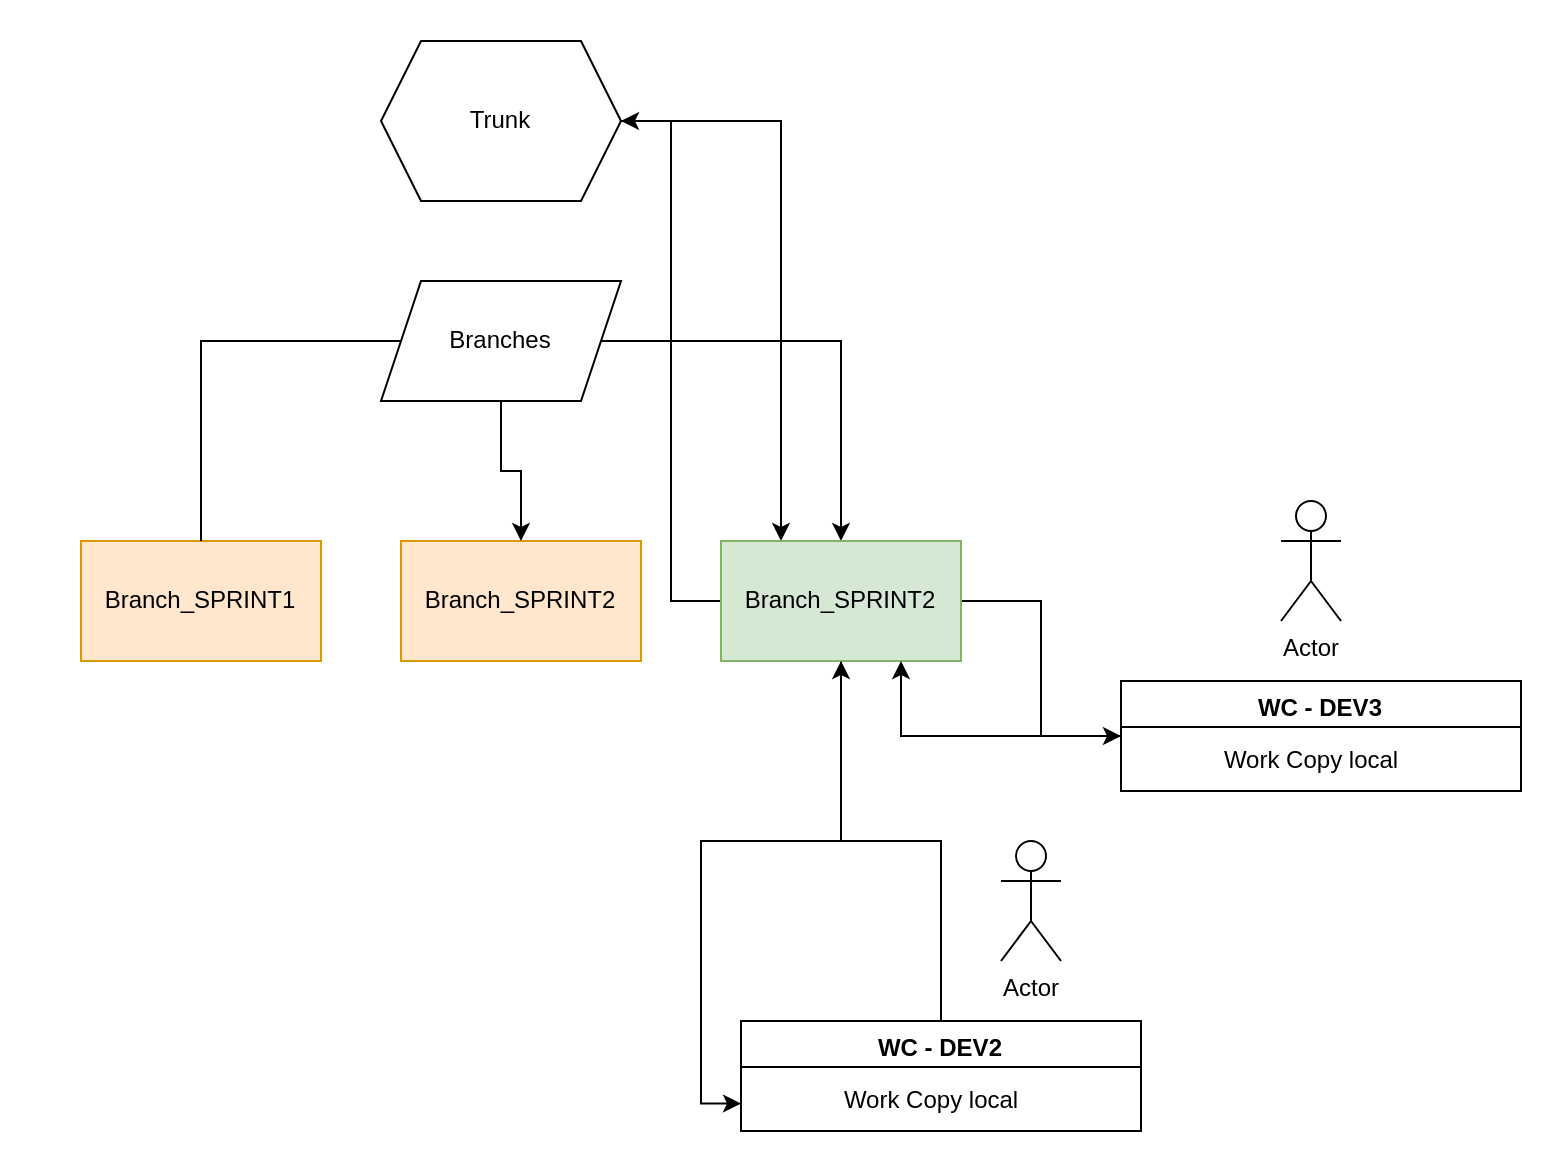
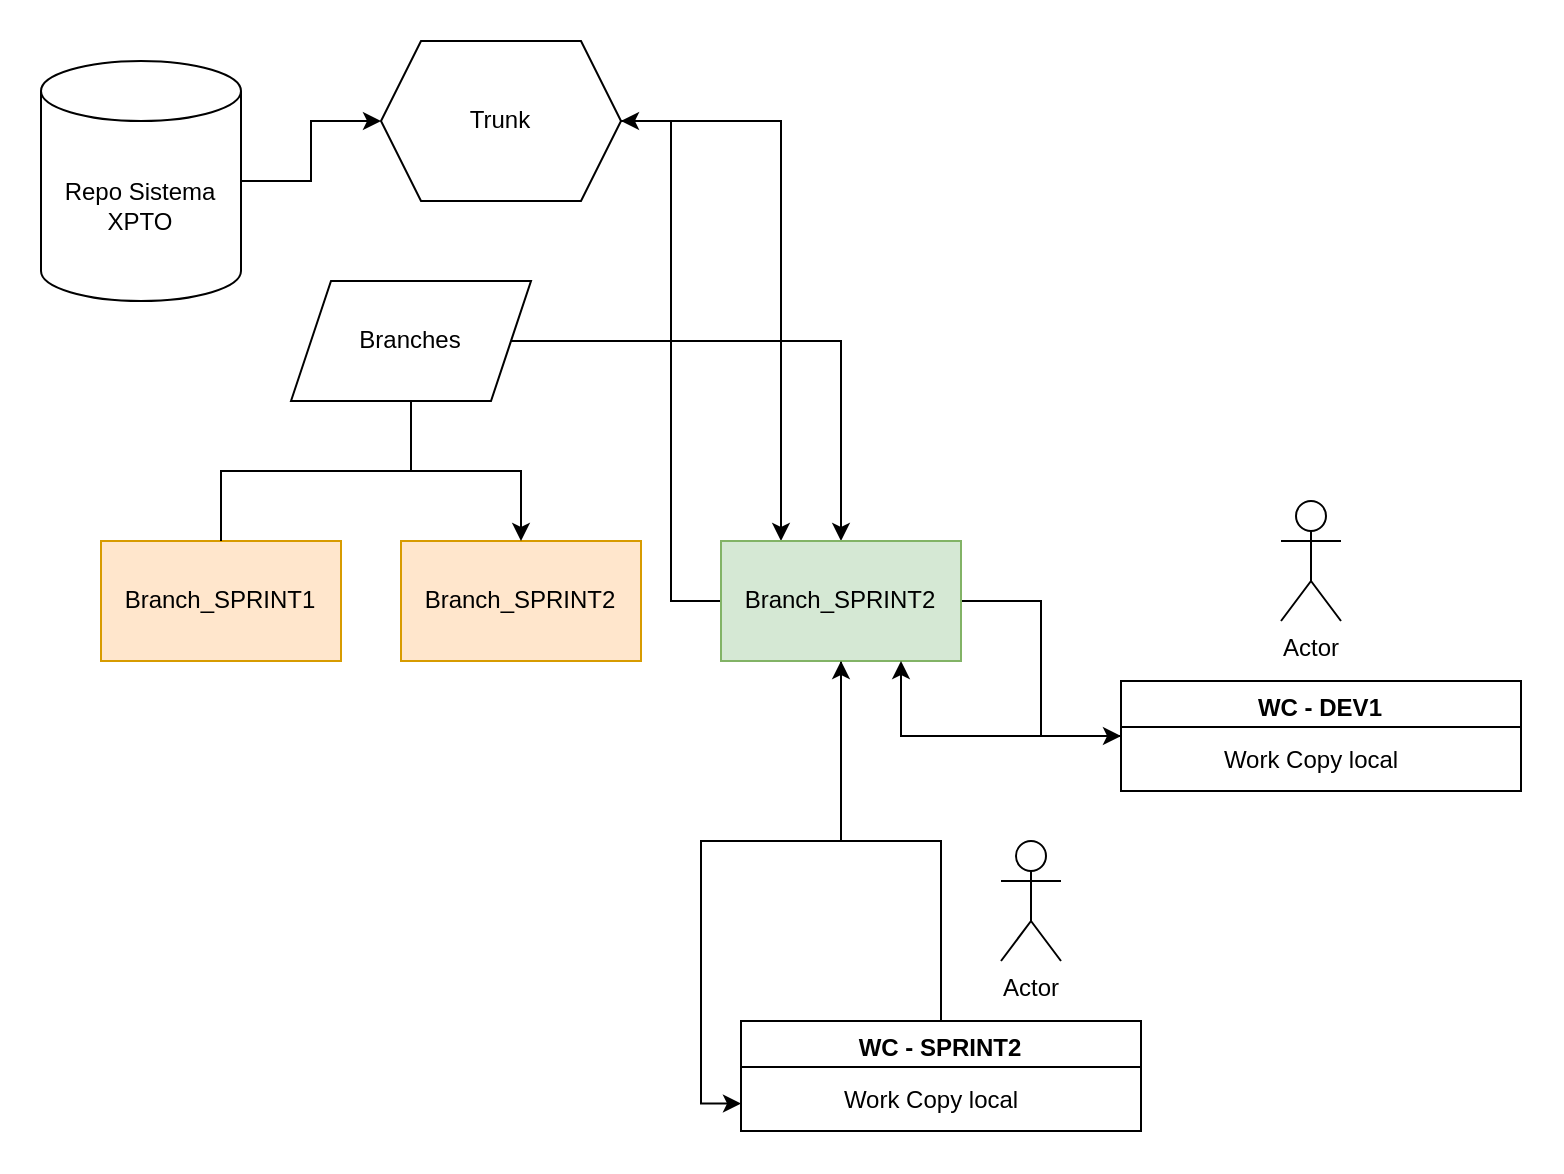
edge "Repo Sistema XPTO" -> "Trunk": added
node "Repo Sistema XPTO": added
node "Branches": moved (501, 341) -> (411, 341)
node "Branch_SPRINT1": moved (201, 601) -> (221, 601)
node "WC - DEV3": label "WC - DEV3" -> "WC - DEV1"
node "WC - DEV2": label "WC - DEV2" -> "WC - SPRINT2"
